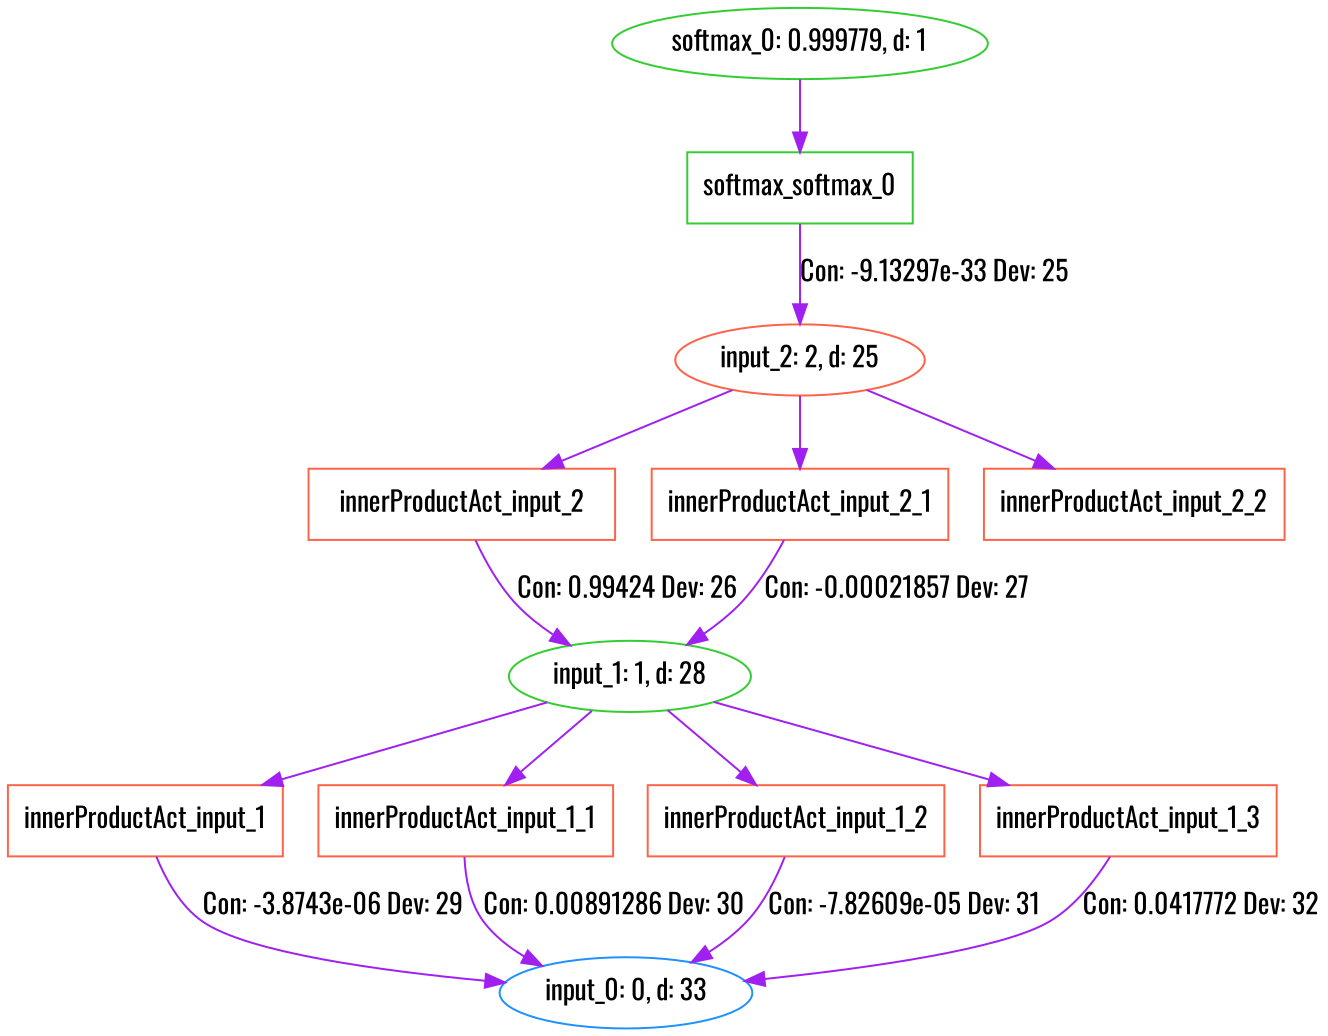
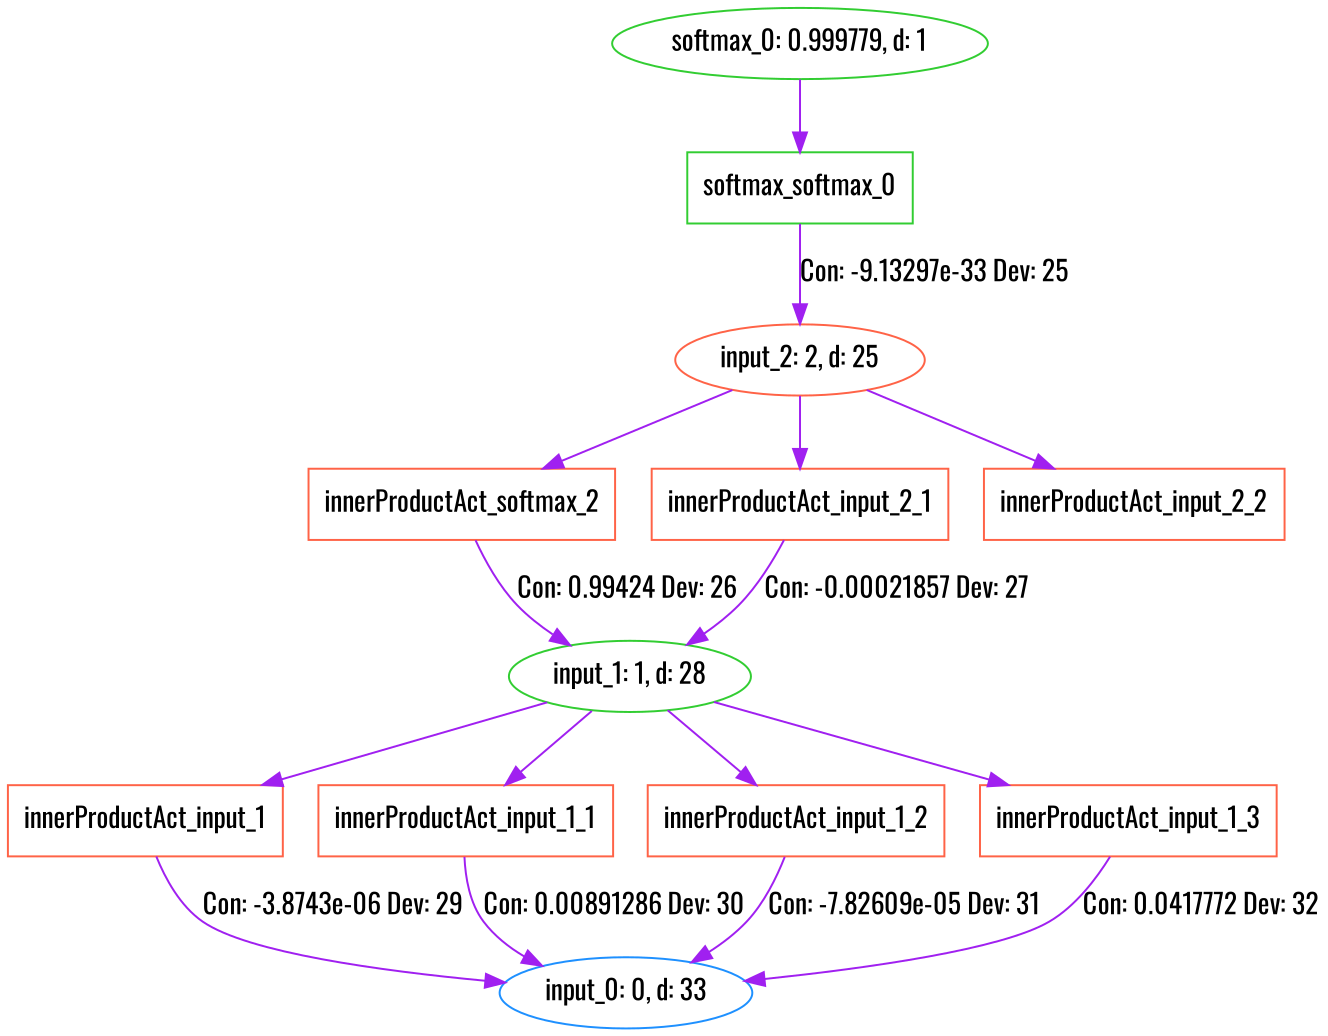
node "innerProductAct_input_2": label "innerProductAct_input_2" -> "innerProductAct_softmax_2"
